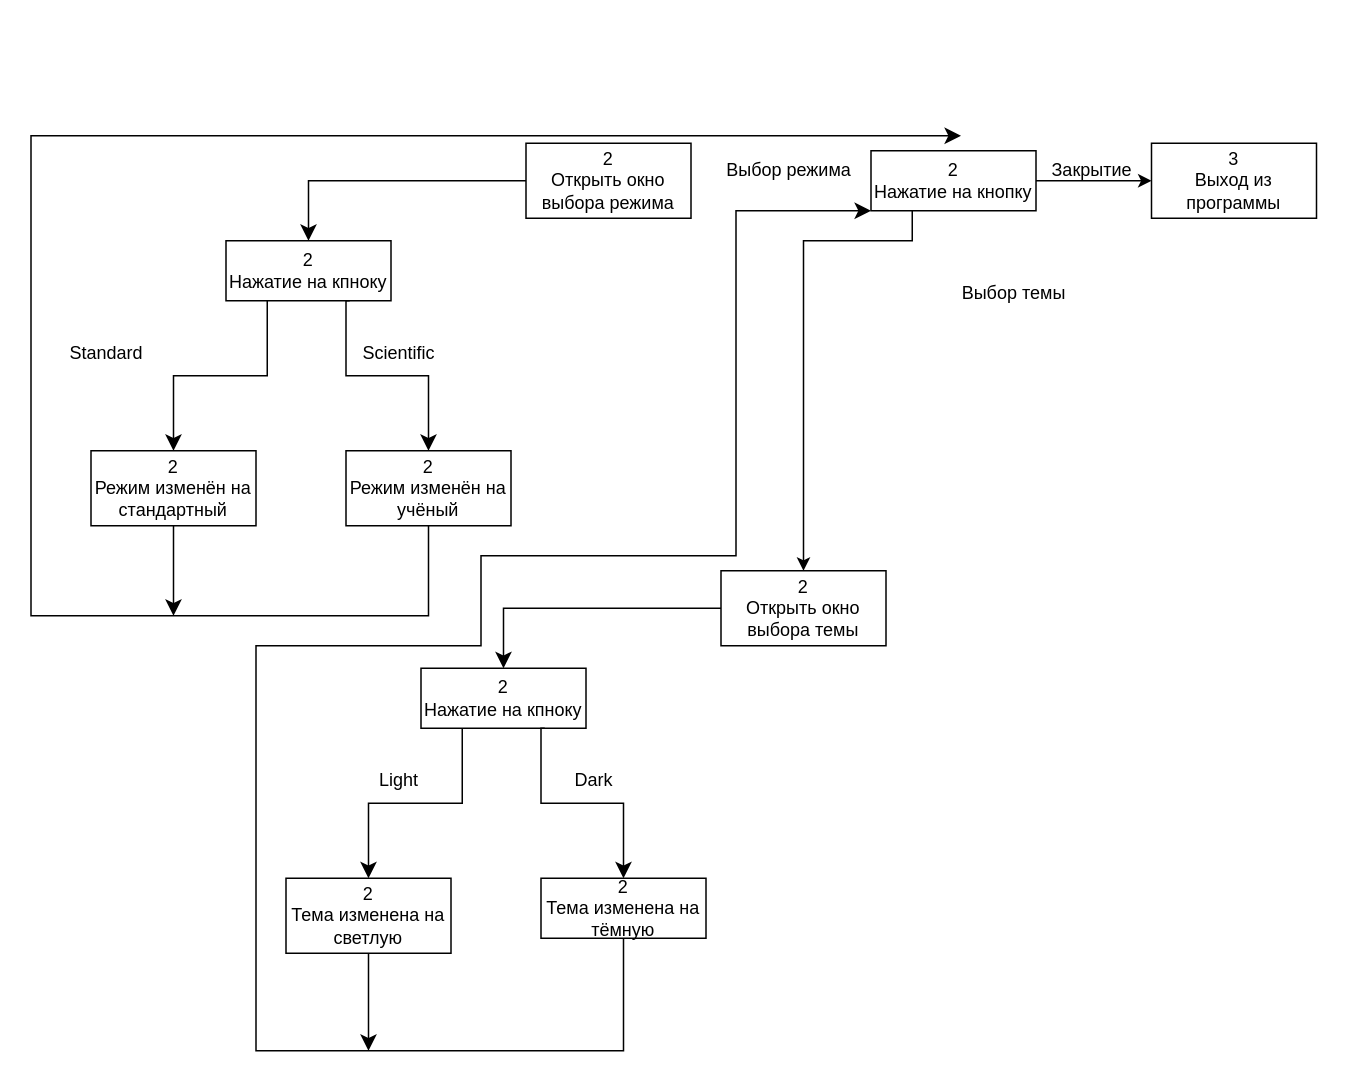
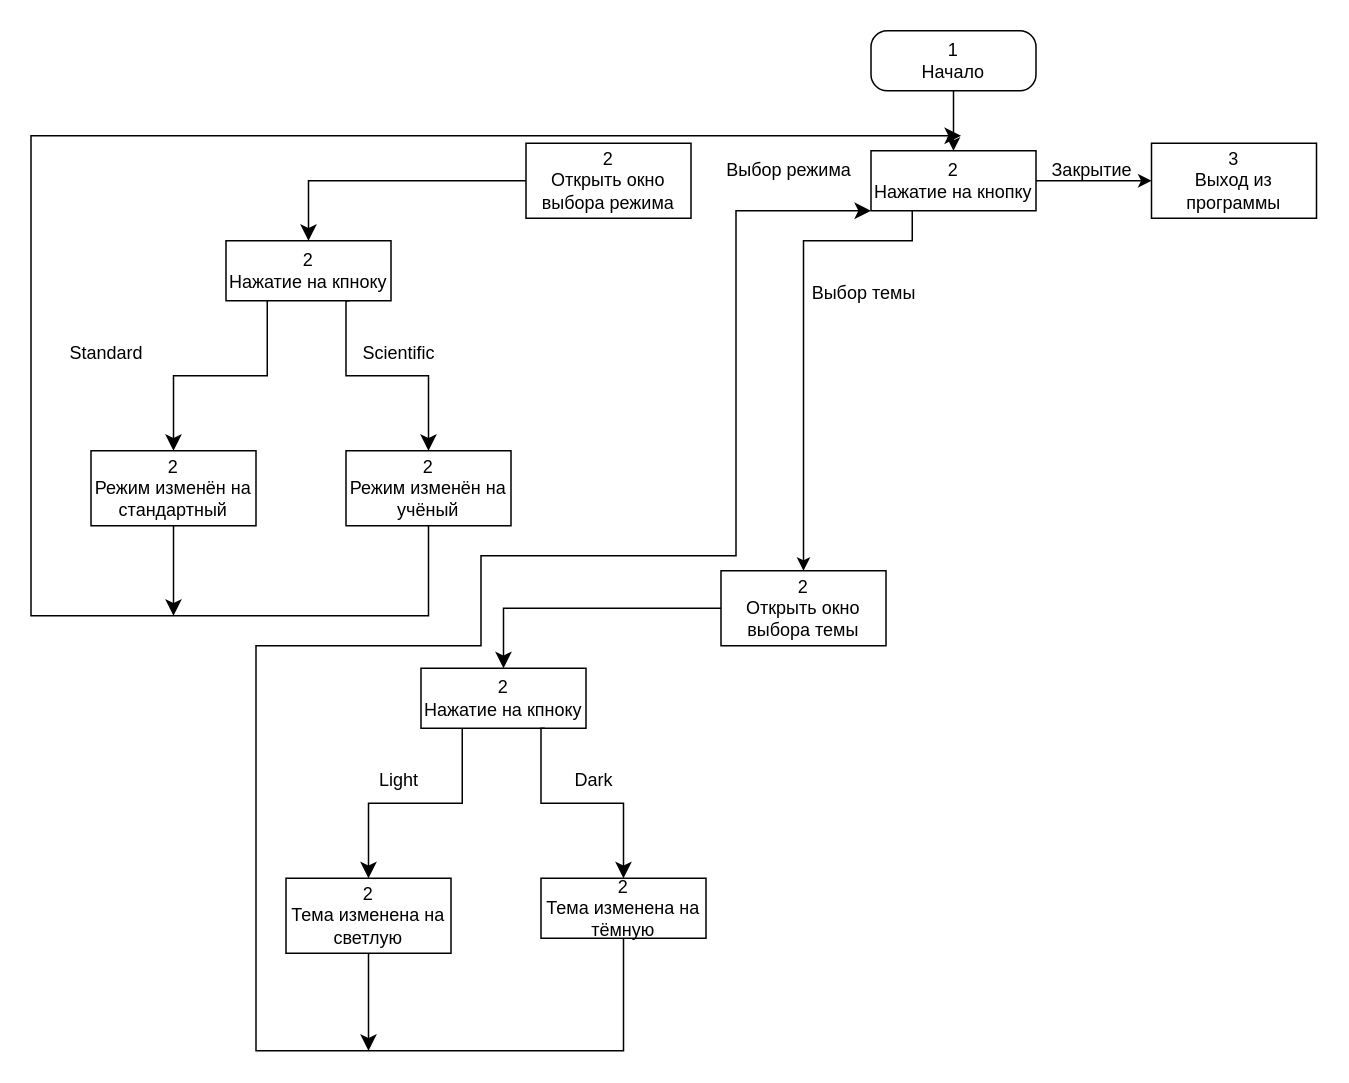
node "1 Начало": added
edge "1 Начало" -> "2 Нажатие на кнопку": added
node "Выбор темы": moved (1013, 293) -> (863, 293)
